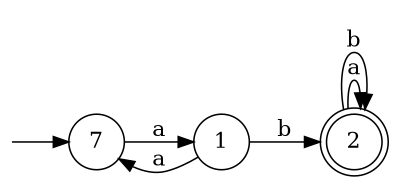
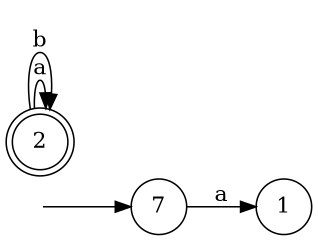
edge "1" -> "2": removed, label "b"
edge "1" -> "7": removed, label "a"
